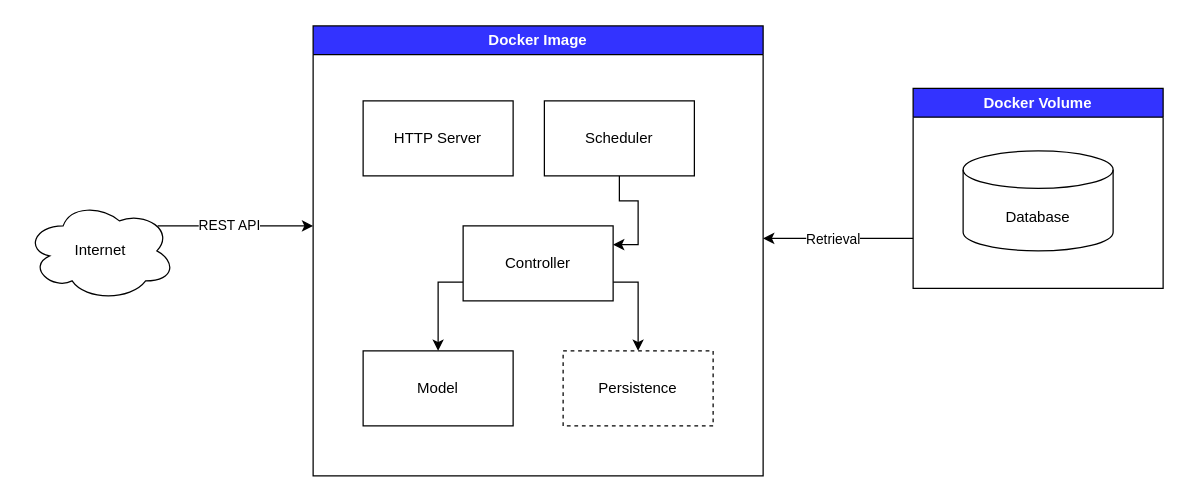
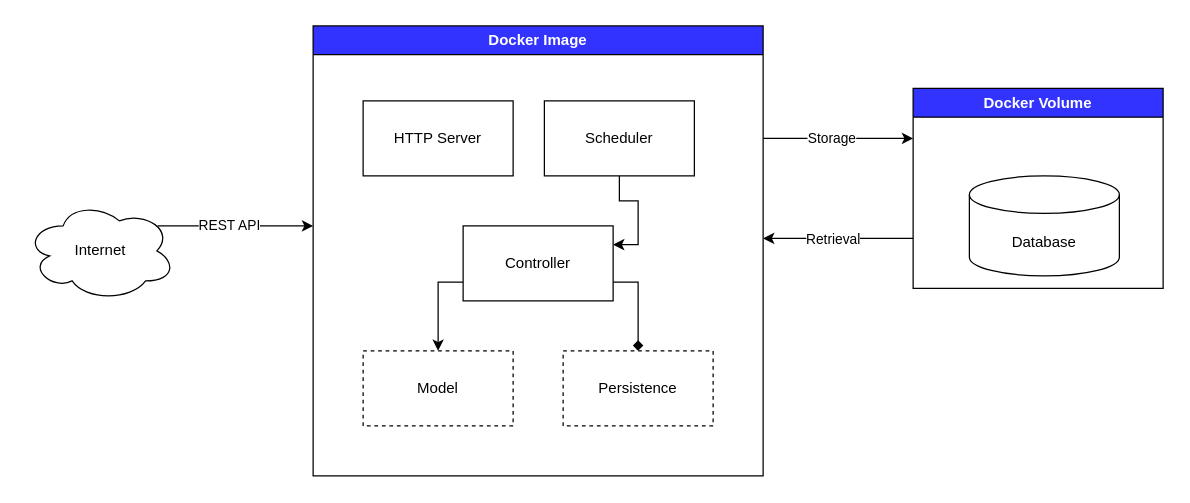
edge "Docker Image" -> "Docker Volume": added, label "Storage"
node "Database": moved (1038, 201) -> (1044, 226)
edge "Controller" -> "Persistence": arrowhead classic -> diamond
node "Model": style solid -> dashed
